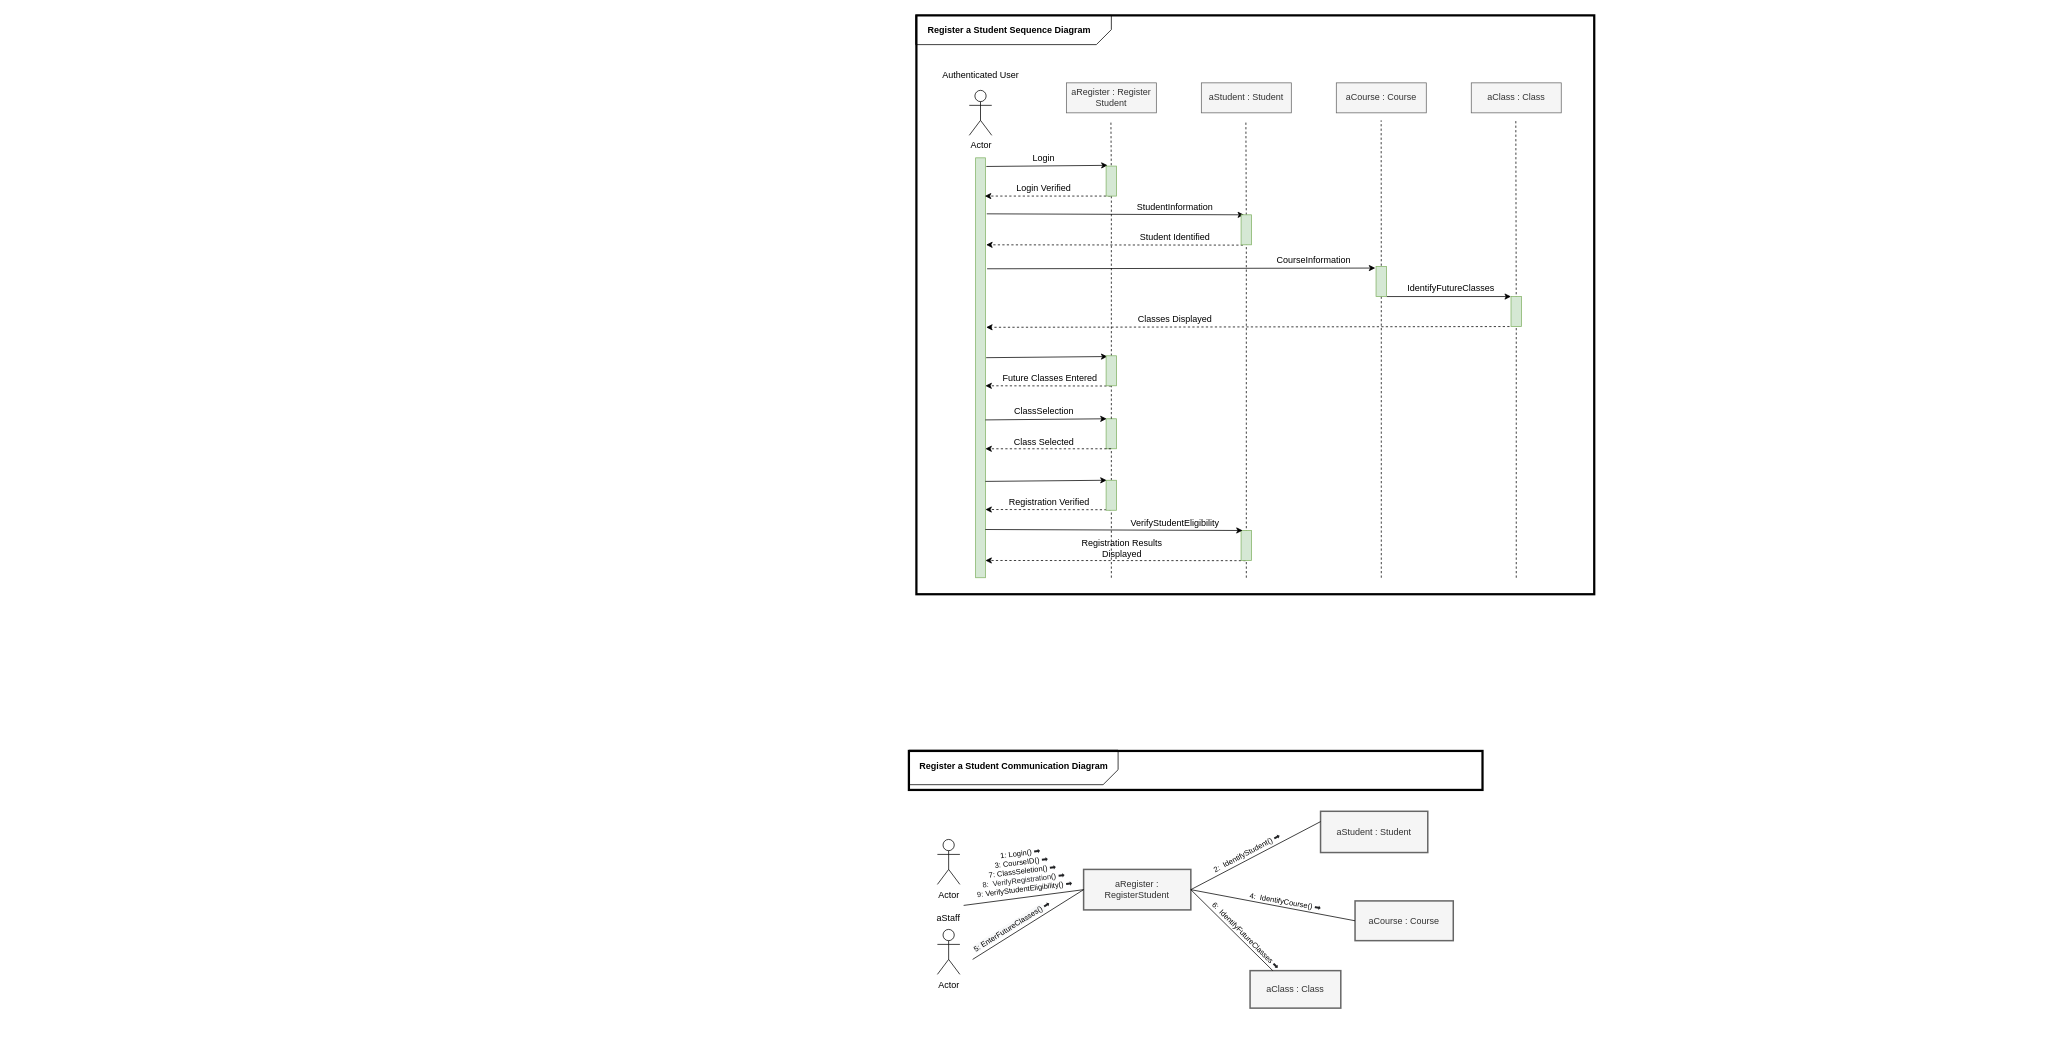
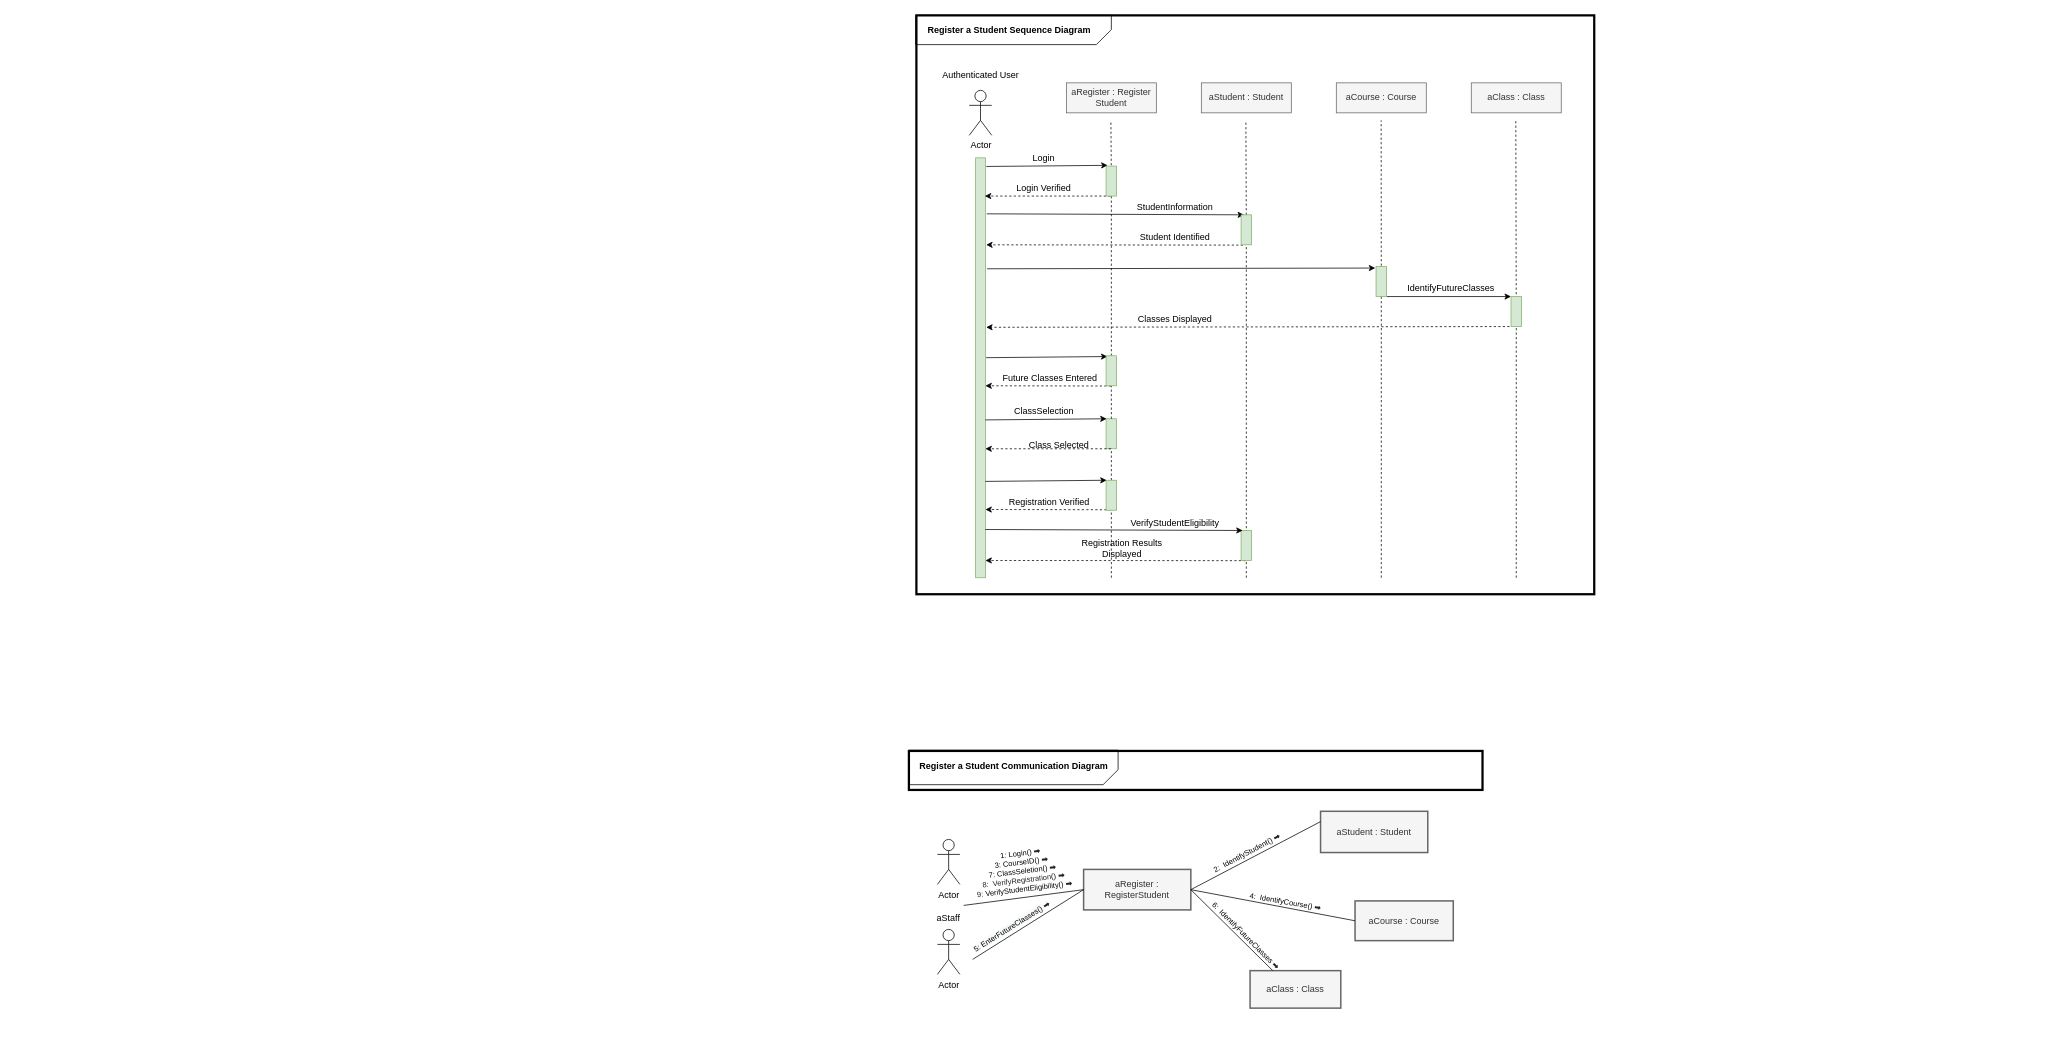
node "CourseInformation": removed
node "Class Selected": moved (1044, 442) -> (1059, 446)
